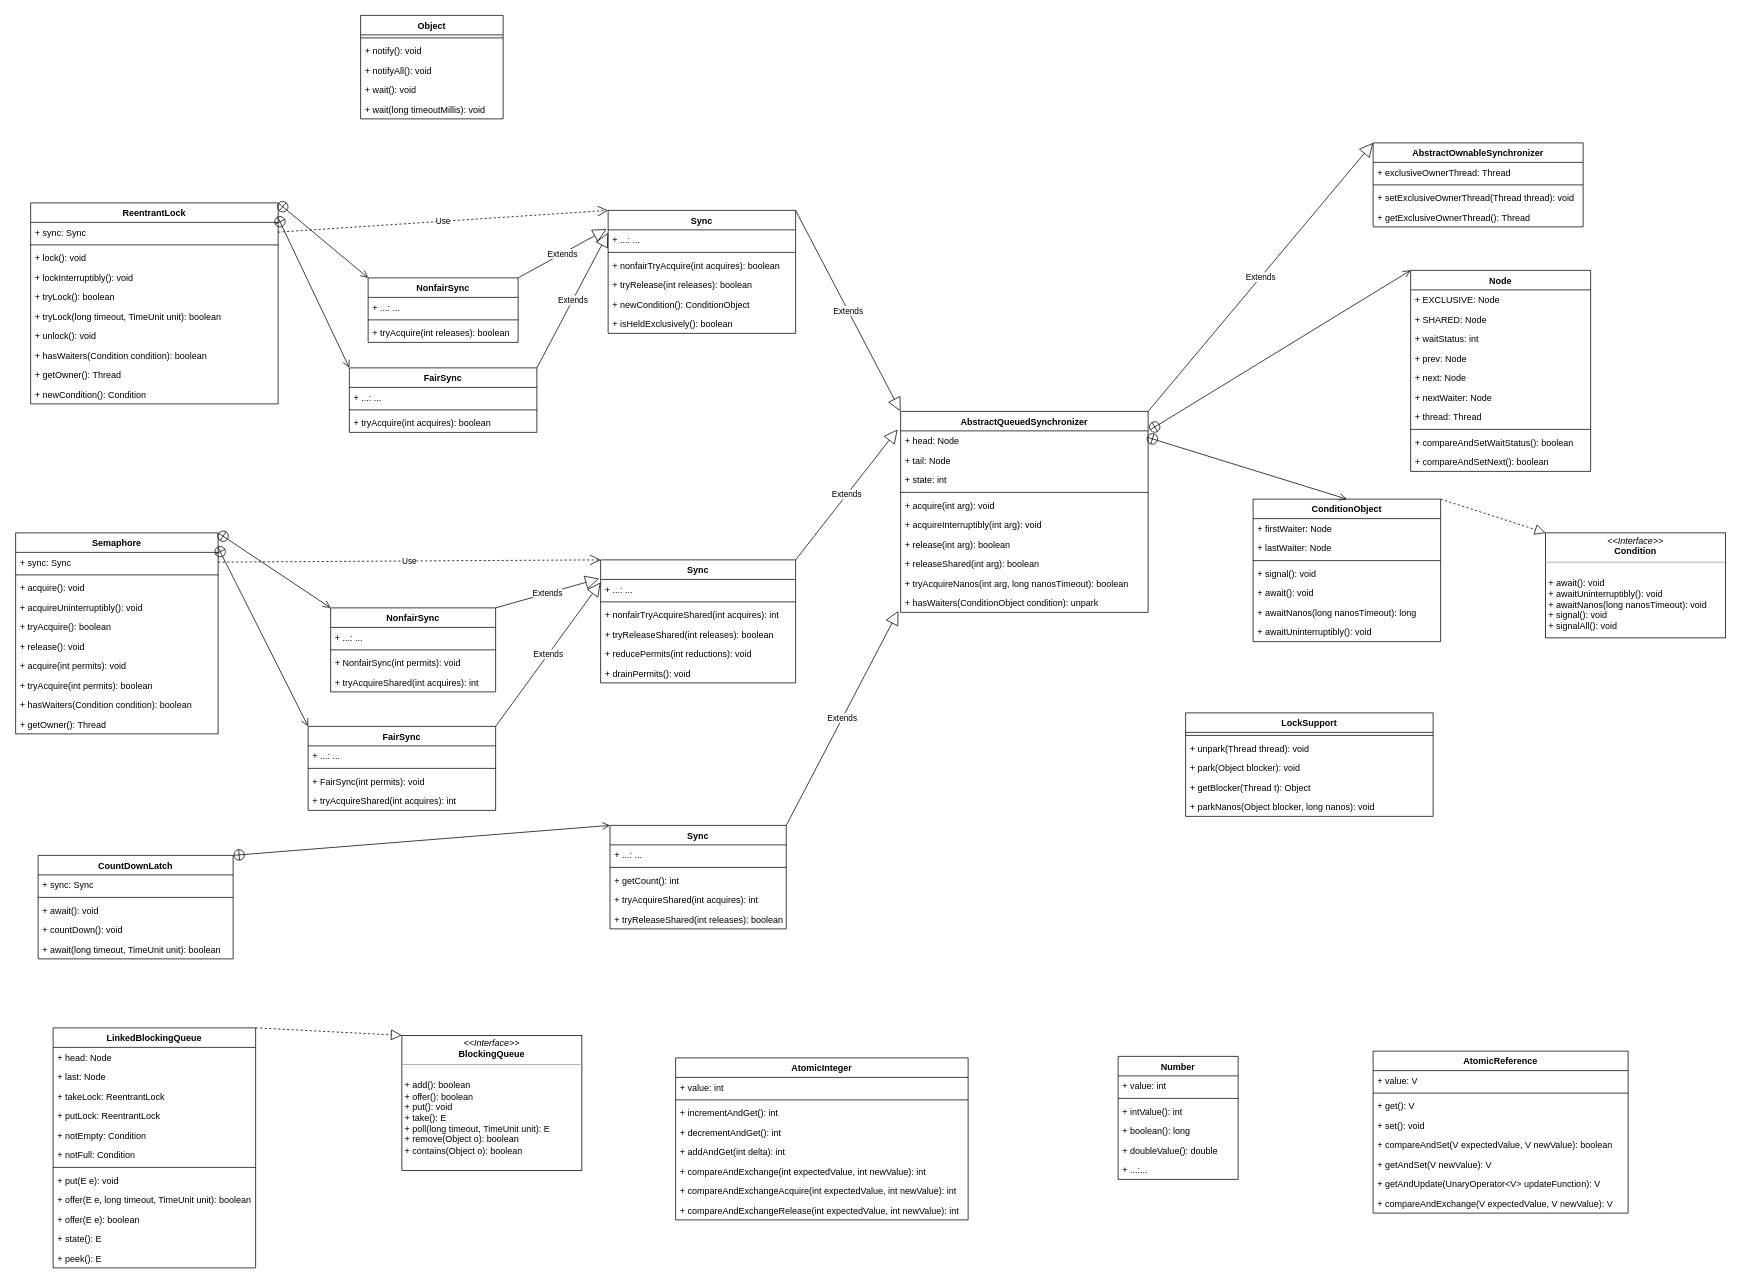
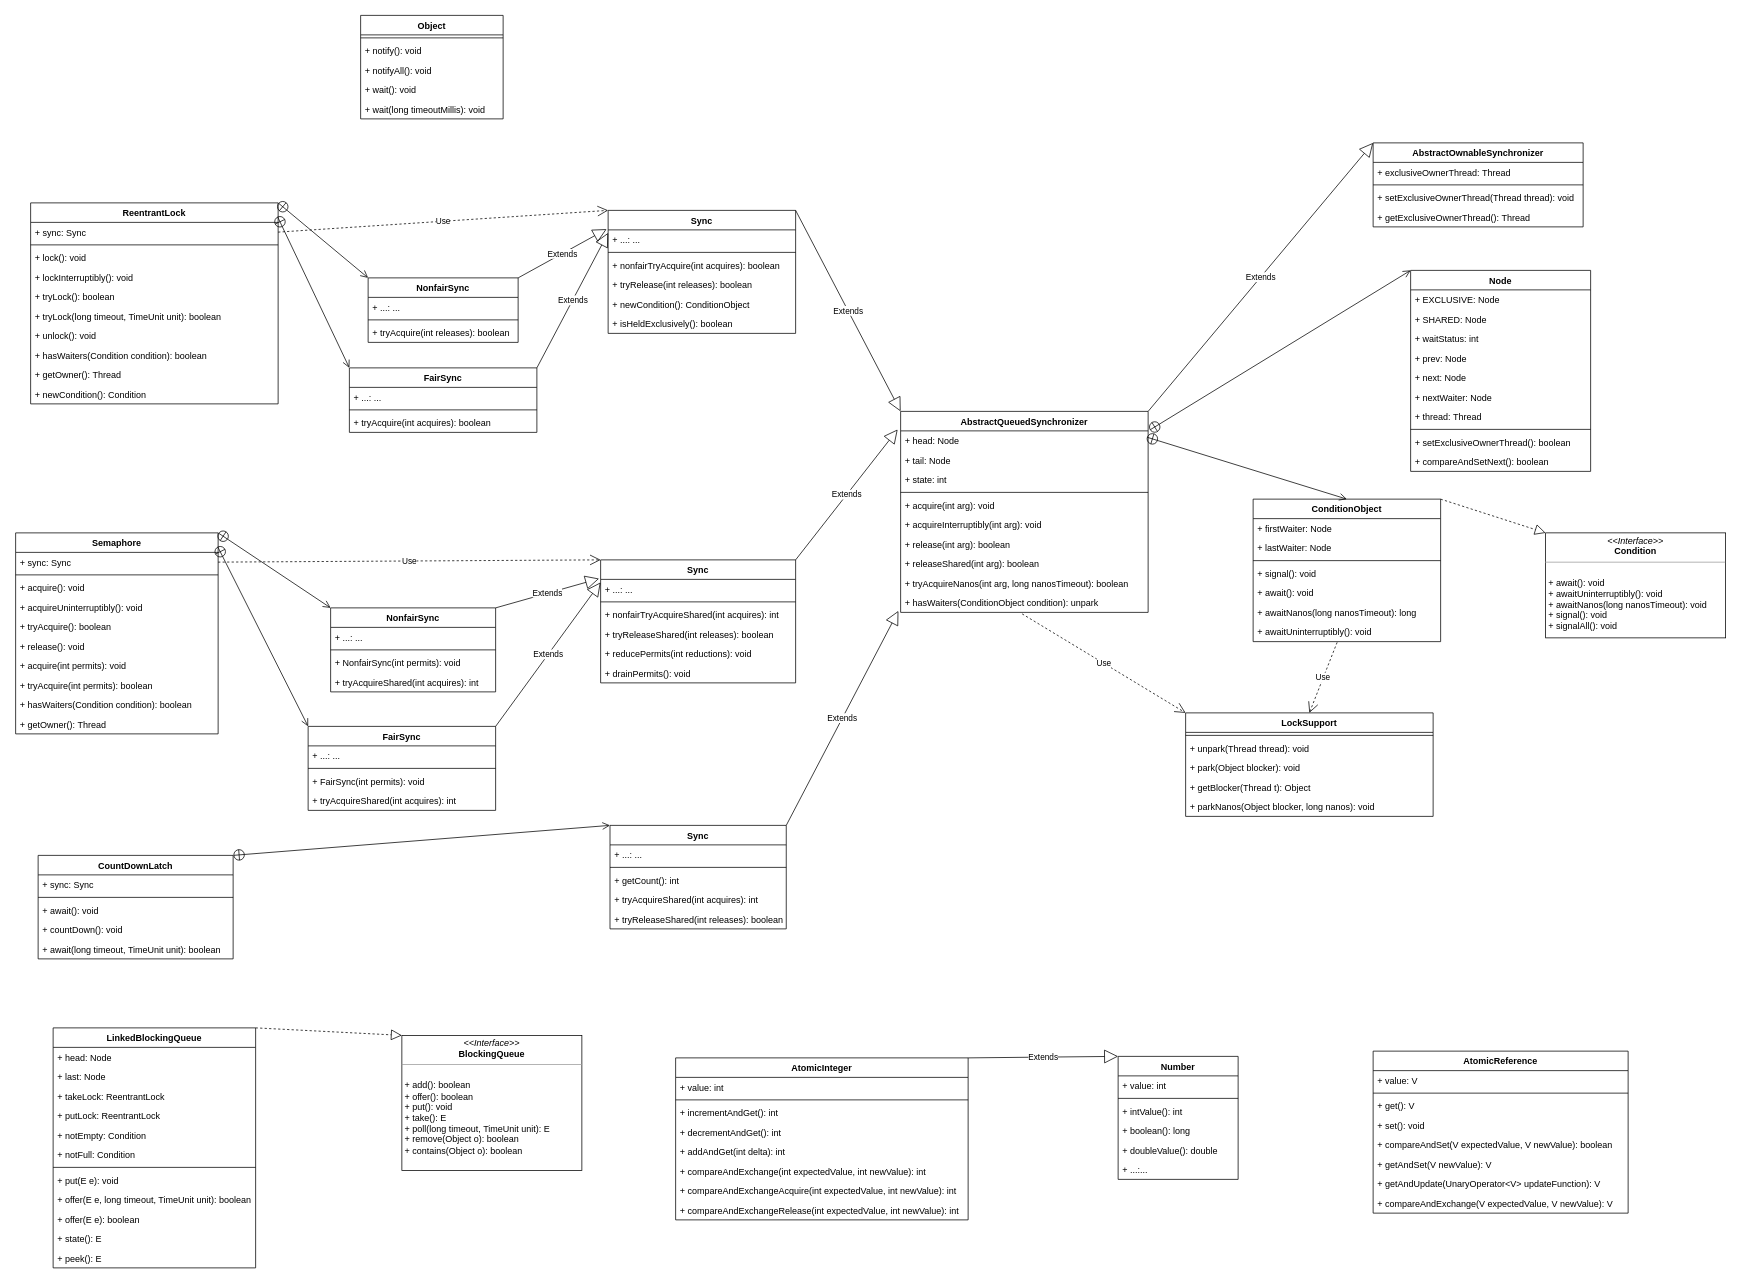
node "+ compareAndSetWaitStatus(): boolean": label "+ compareAndSetWaitStatus(): boolean" -> "+ setExclusiveOwnerThread(): boolean"
edge "+ hasWaiters(ConditionObject condition): unpark" -> "LockSupport": added, label "Use"
edge "+ awaitUninterruptibly(): void" -> "LockSupport": added, label "Use"
edge "AtomicInteger" -> "Number": added, label "Extends"
